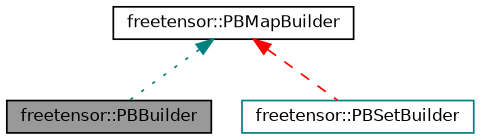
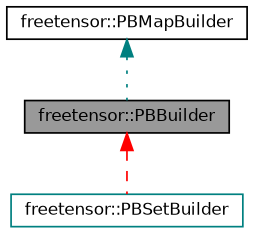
edge "freetensor::PBSetBuilder" -> "freetensor::PBMapBuilder": now "freetensor::PBSetBuilder" -> "freetensor::PBBuilder"
